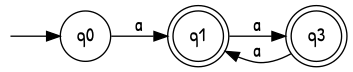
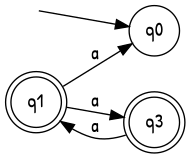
edge "q0" -> "q1": reversed
